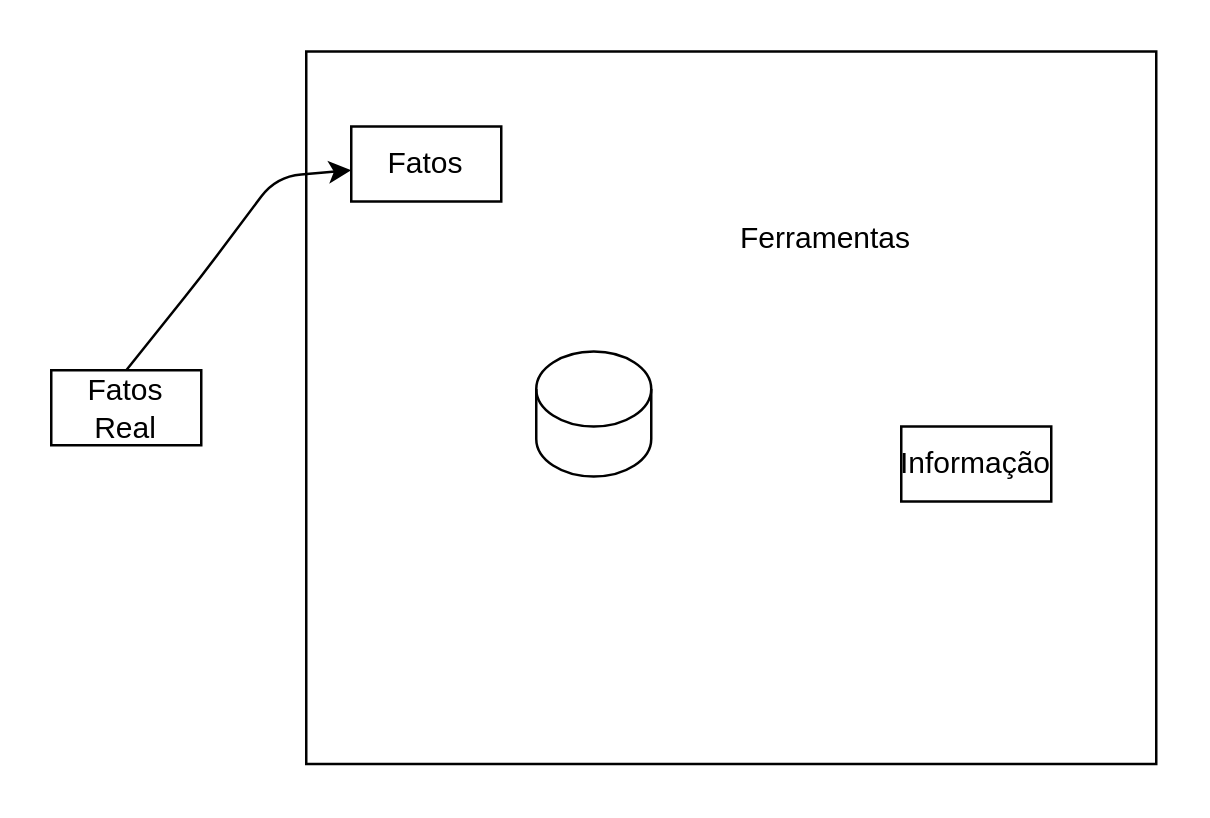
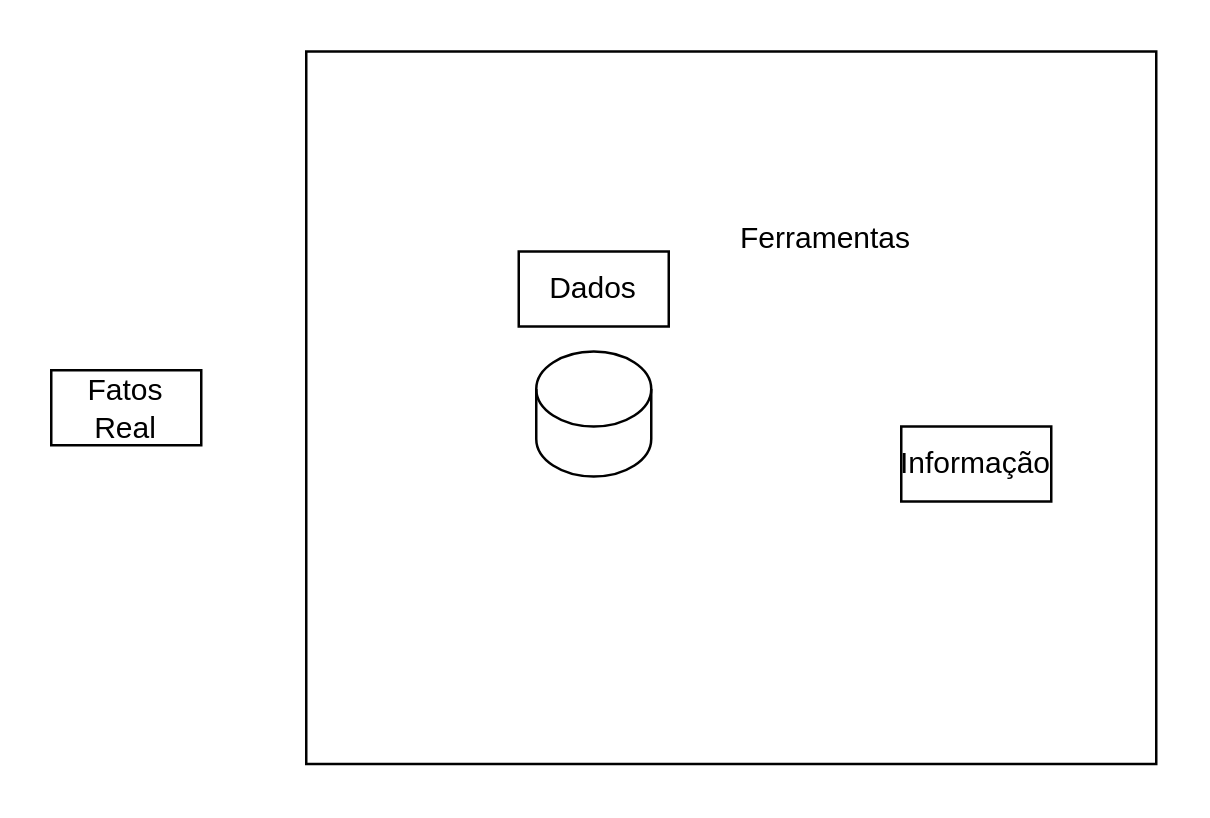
node "Fatos": removed
edge "Fatos Real" -> "Fatos": removed
node "Dados": added
